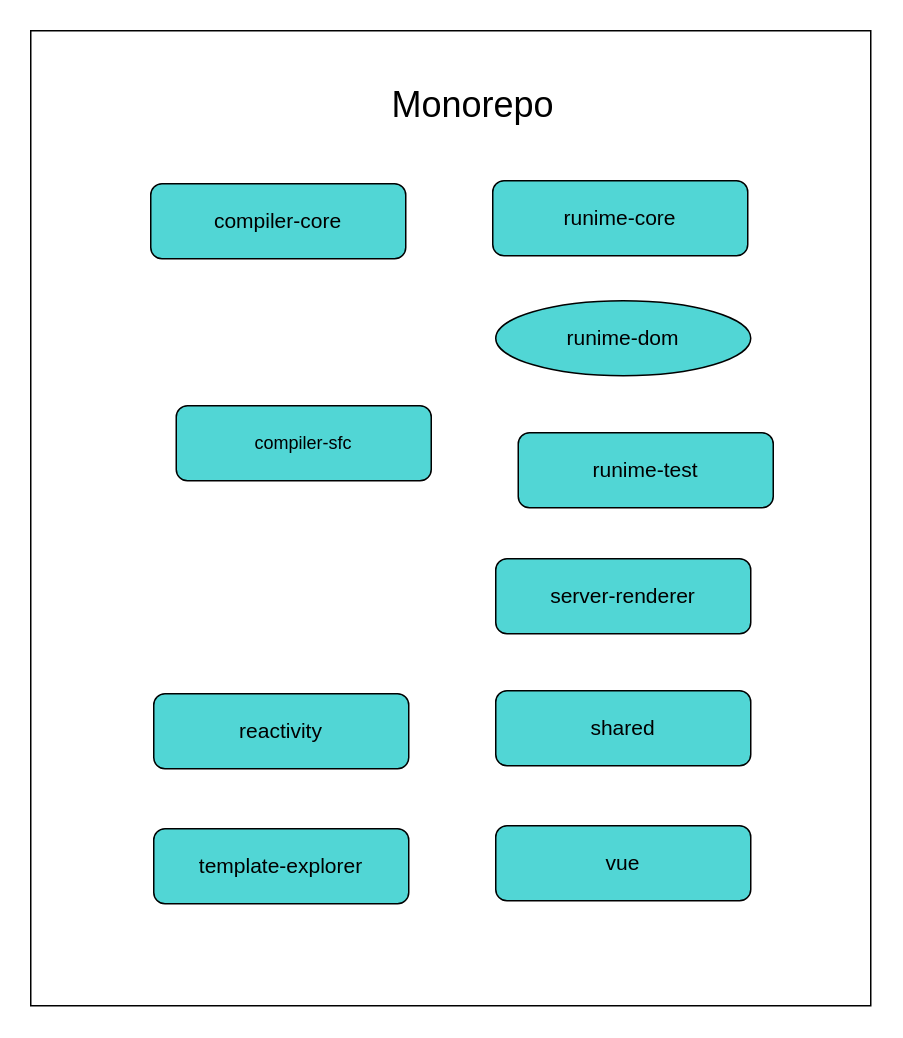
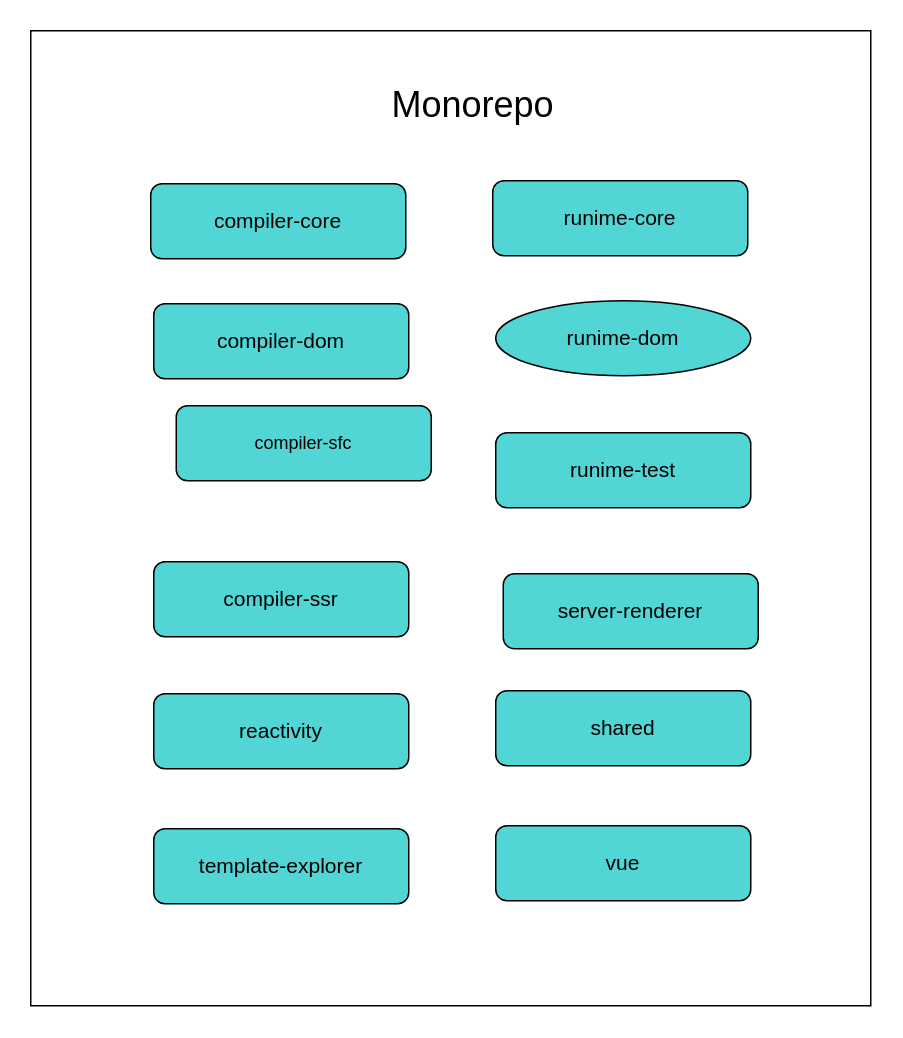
node "compiler-dom": added
node "runime-test": moved (646, 470) -> (623, 470)
node "server-renderer": moved (623, 596) -> (631, 611)
node "compiler-ssr": added
